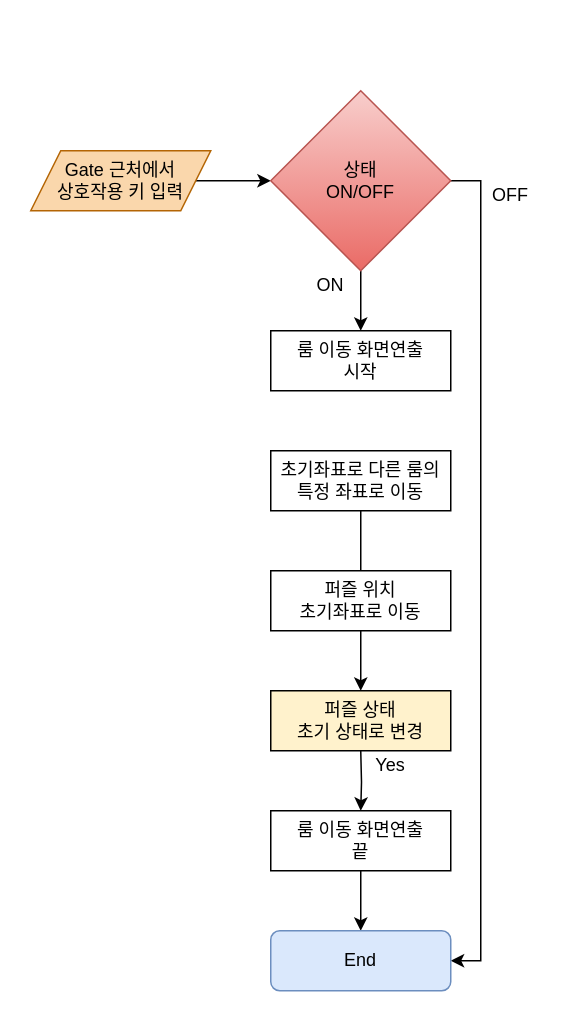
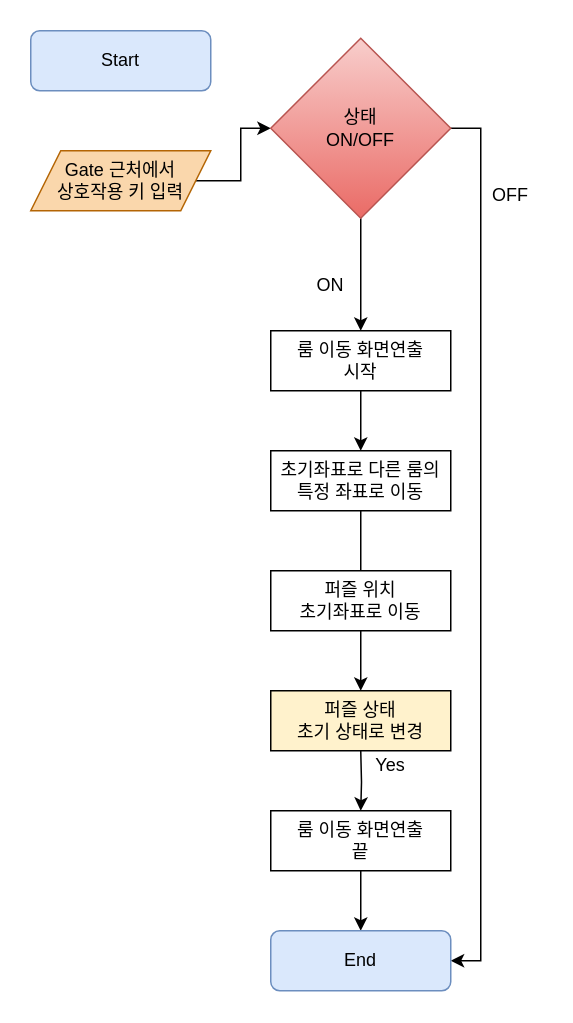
node "Start": added
node "상태 ON/OFF": moved (361, 181) -> (361, 128)
edge "룸 이동 화면연출 시작" -> "초기좌표로 다른 룸의 특정 좌표로 이동": added
